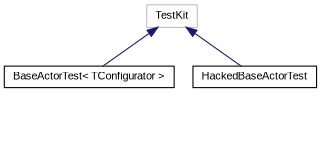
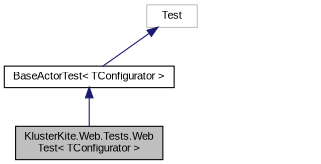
node "TestKit": label "TestKit" -> "Test"
node "HackedBaseActorTest": removed
node "KlusterKite.Web.Tests.Web Test< TConfigurator >": added
